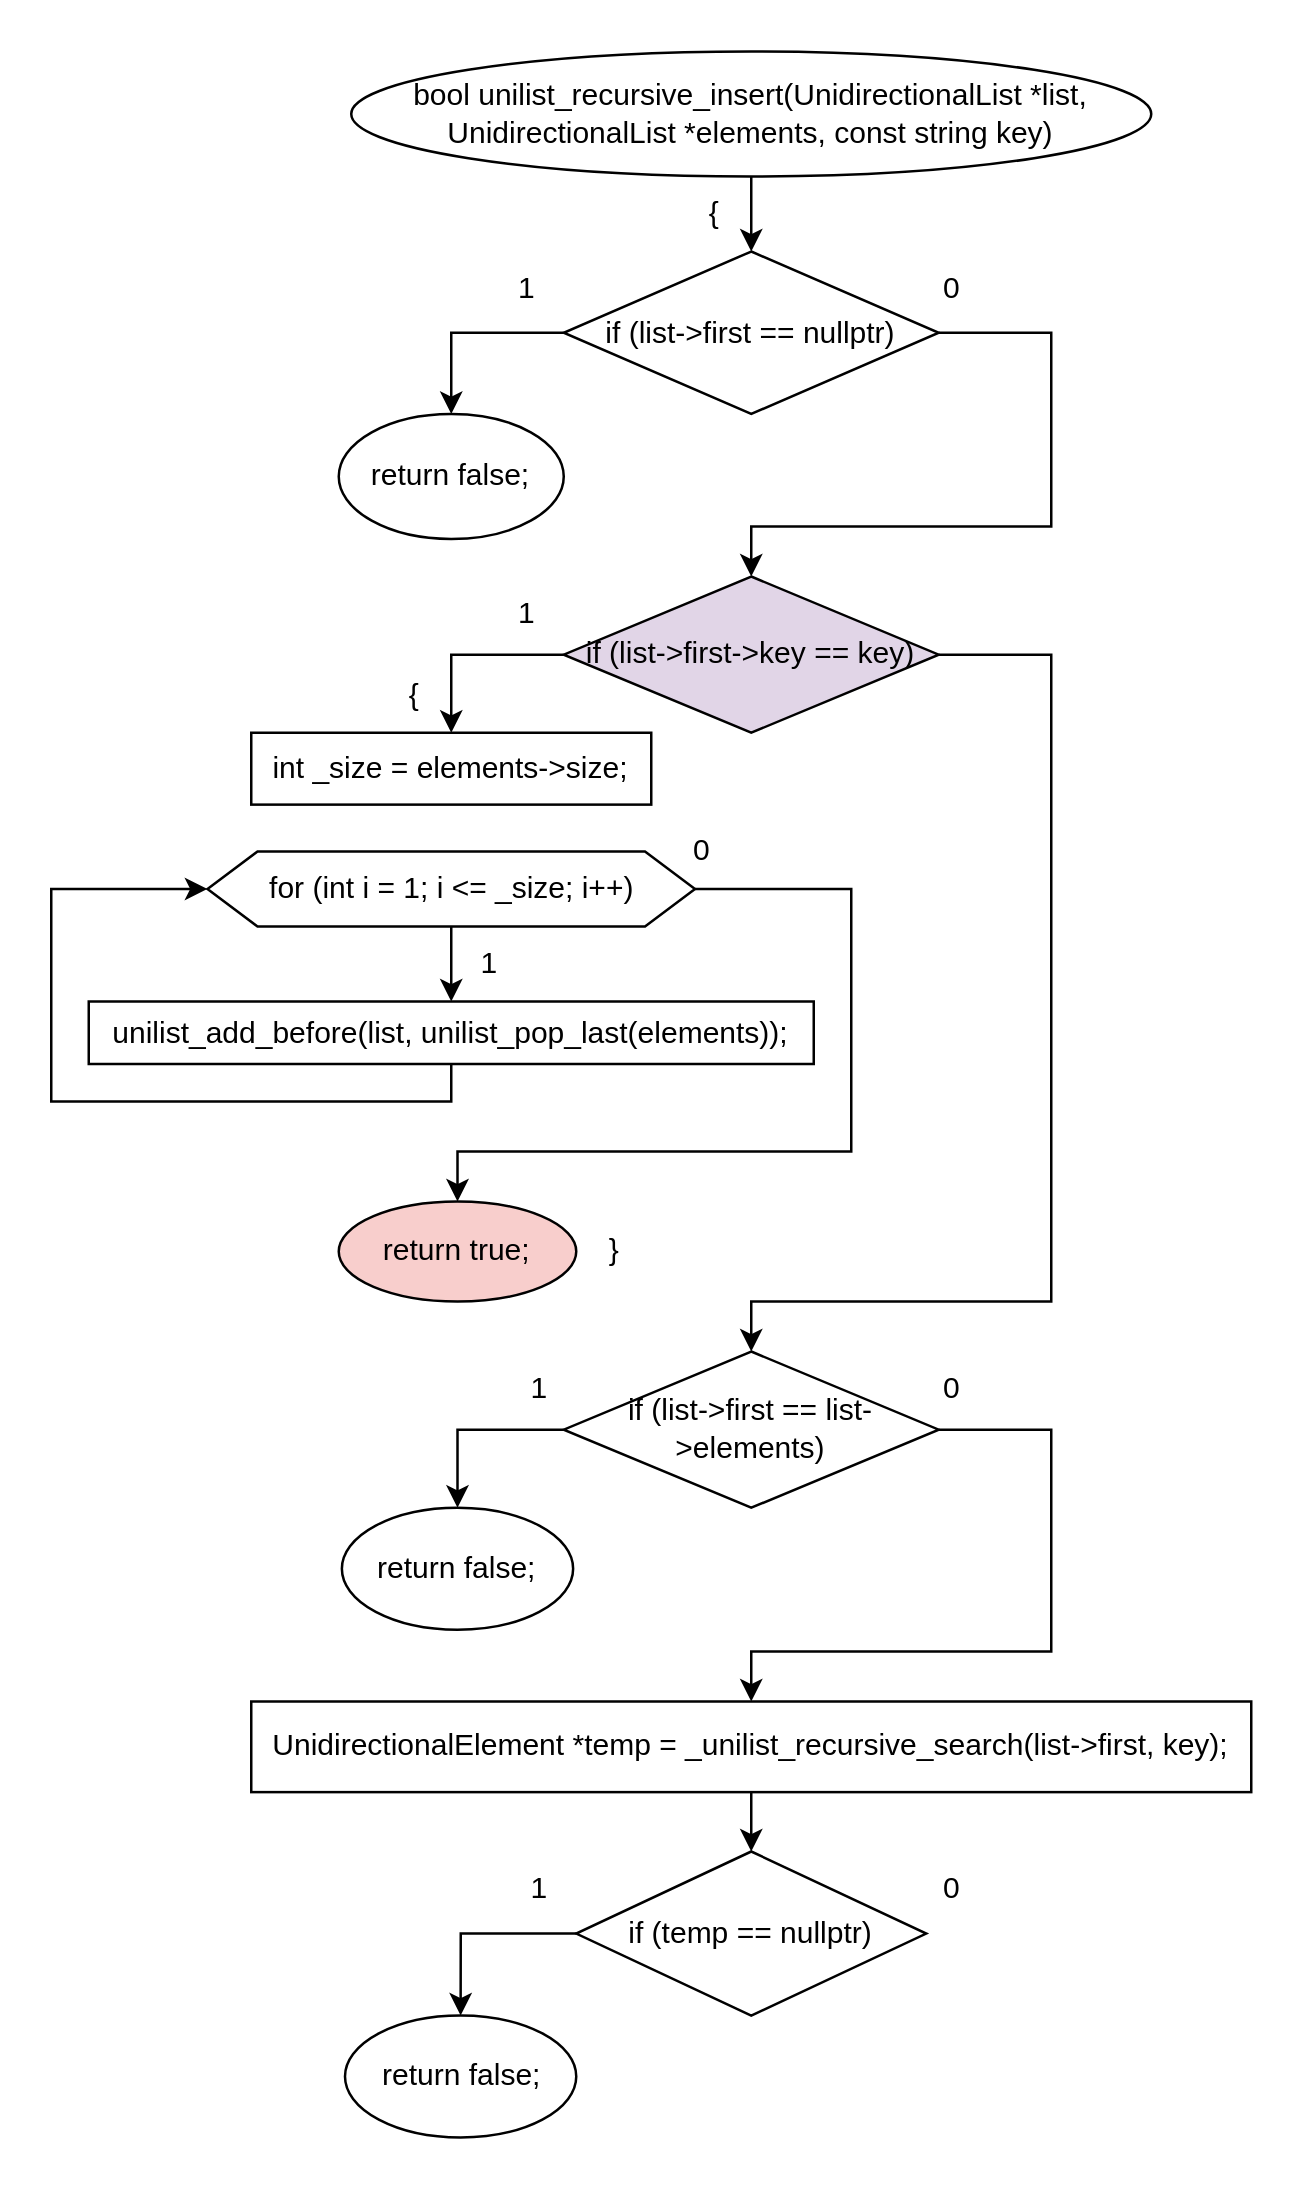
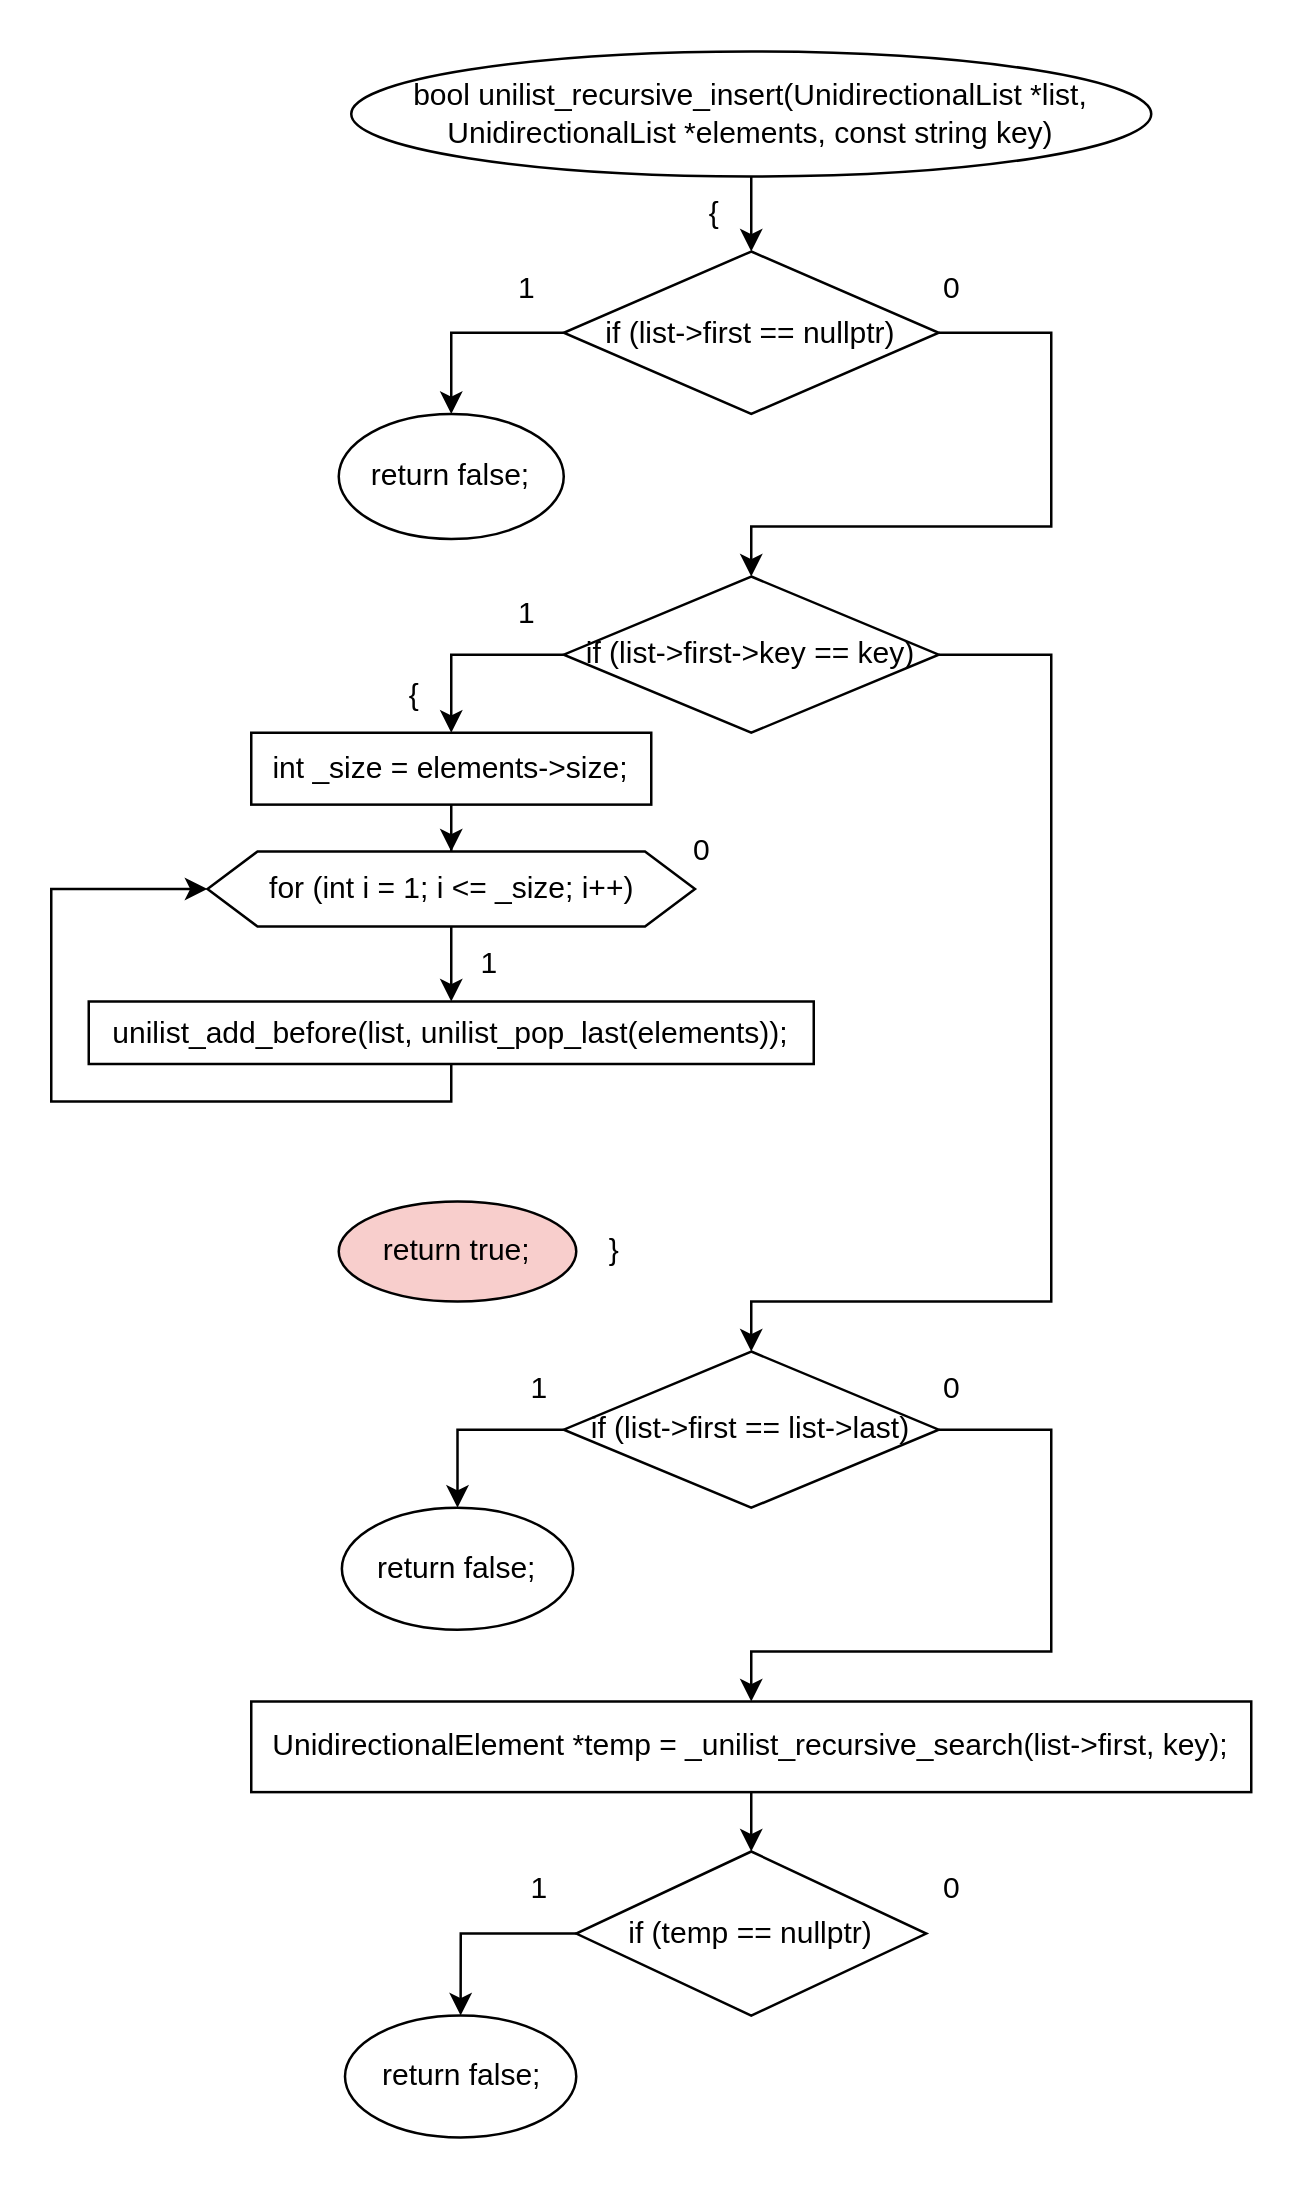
node "if (list->first->key == key)": fillcolor #e1d5e7 -> #ffffff
edge "int _size = elements->size;" -> "for (int i = 1; i <= _size; i++)": added
edge "for (int i = 1; i <= _size; i++)" -> "return true;": removed
node "if (list->first == list->elements)": label "if (list->first == list->elements)" -> "if (list->first == list->last)"
